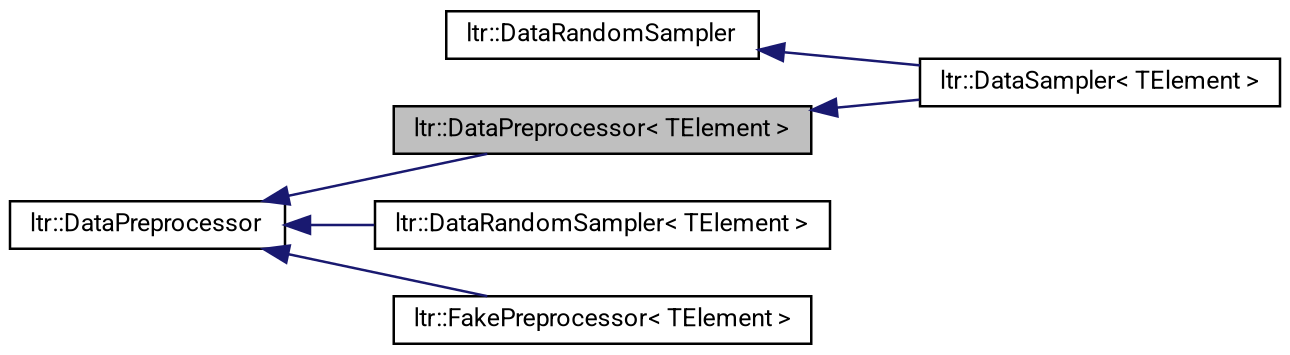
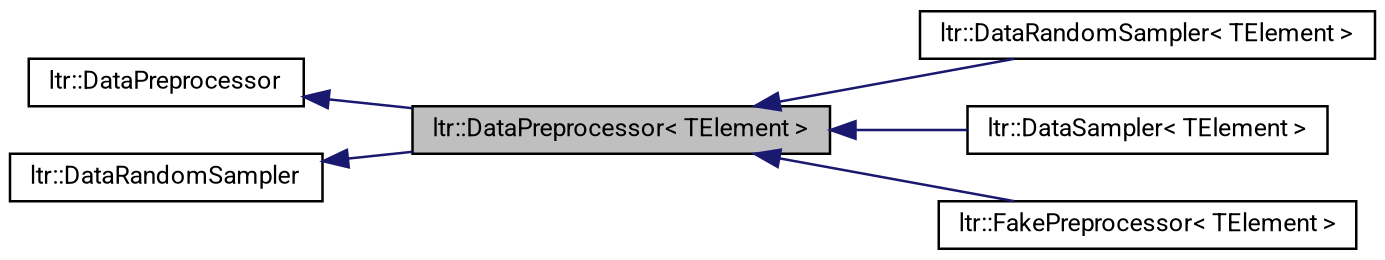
edge "ltr::DataSampler< TElement >" -> "ltr::DataRandomSampler": now "ltr::DataPreprocessor< TElement >" -> "ltr::DataRandomSampler"
edge "ltr::DataRandomSampler< TElement >" -> "ltr::DataPreprocessor": now "ltr::DataRandomSampler< TElement >" -> "ltr::DataPreprocessor< TElement >"
edge "ltr::FakePreprocessor< TElement >" -> "ltr::DataPreprocessor": now "ltr::FakePreprocessor< TElement >" -> "ltr::DataPreprocessor< TElement >"
